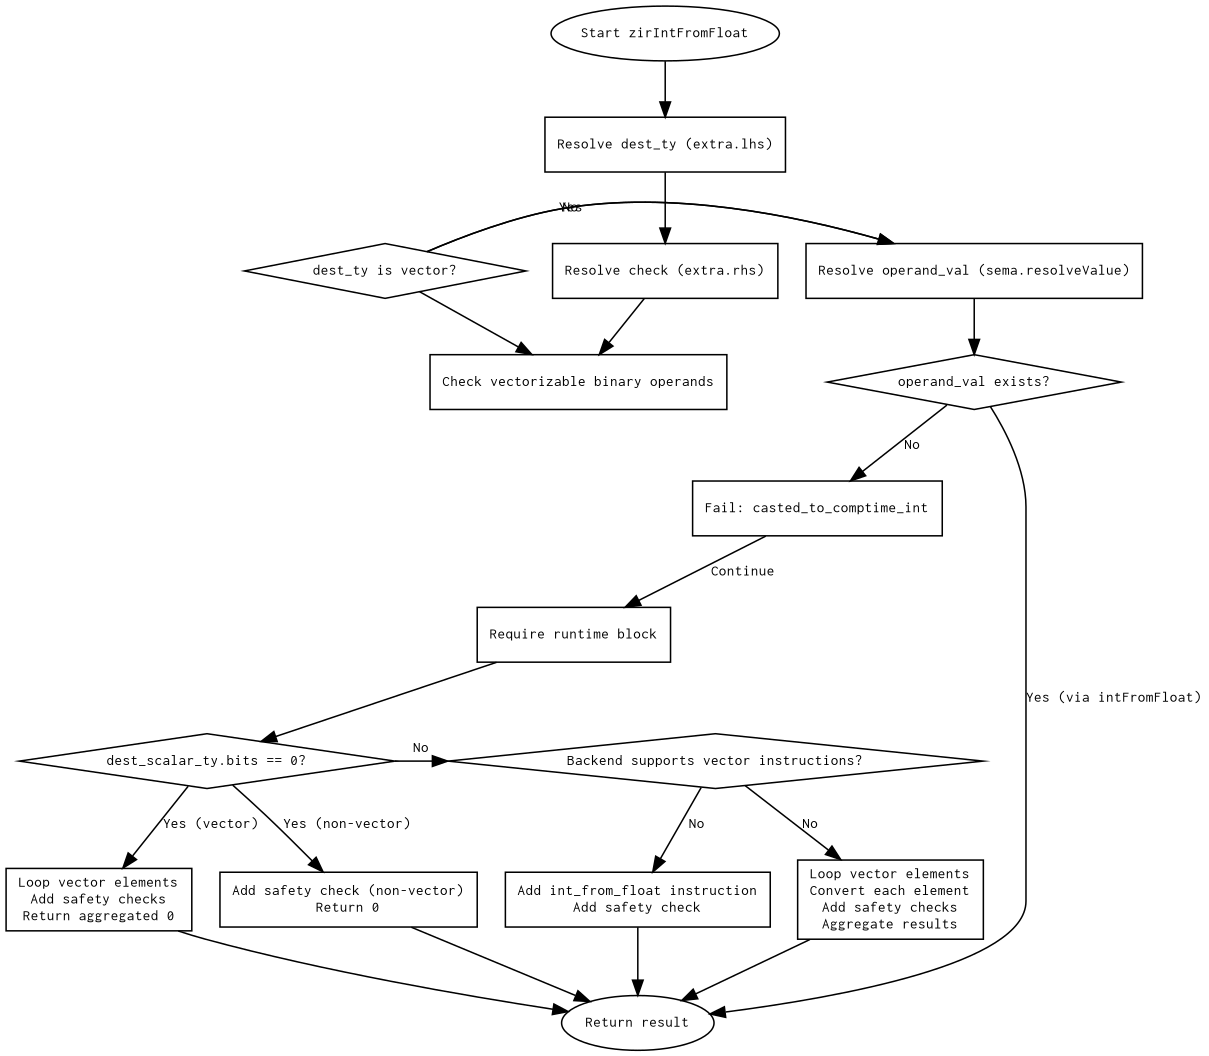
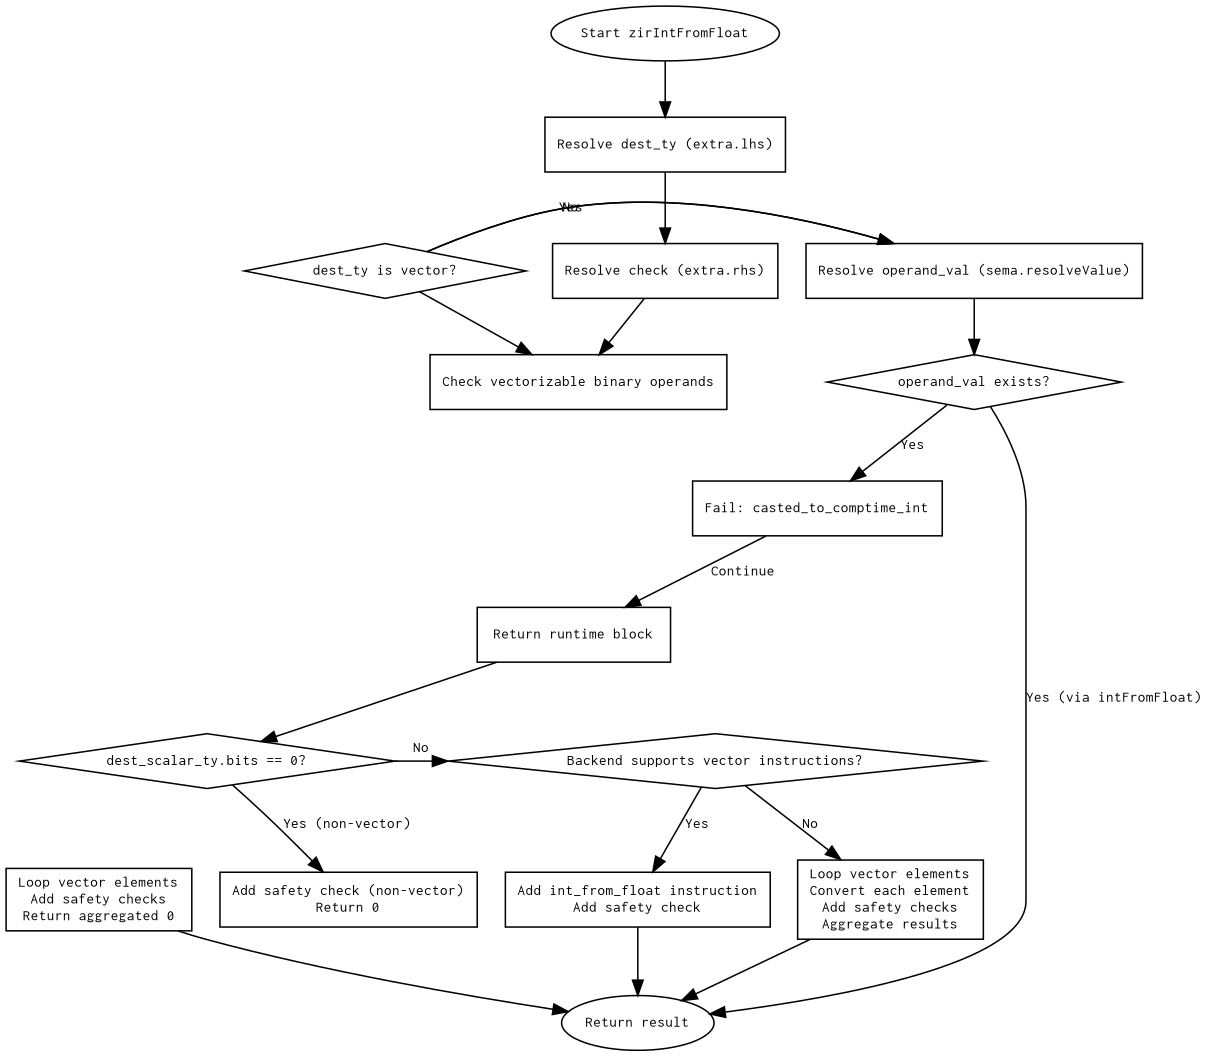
edge "operand_val exists?" -> "Fail: casted_to_comptime_int": label "No" -> "Yes"
node "Require runtime block": label "Require runtime block" -> "Return runtime block"
edge "dest_scalar_ty.bits == 0?" -> "Loop vector elements Add safety checks Return aggregated 0": removed, label "Yes (vector)"
edge "Backend supports vector instructions?" -> "Add int_from_float instruction Add safety check": label "No" -> "Yes"
edge "Add safety check (non-vector) Return 0" -> "Return result": removed
